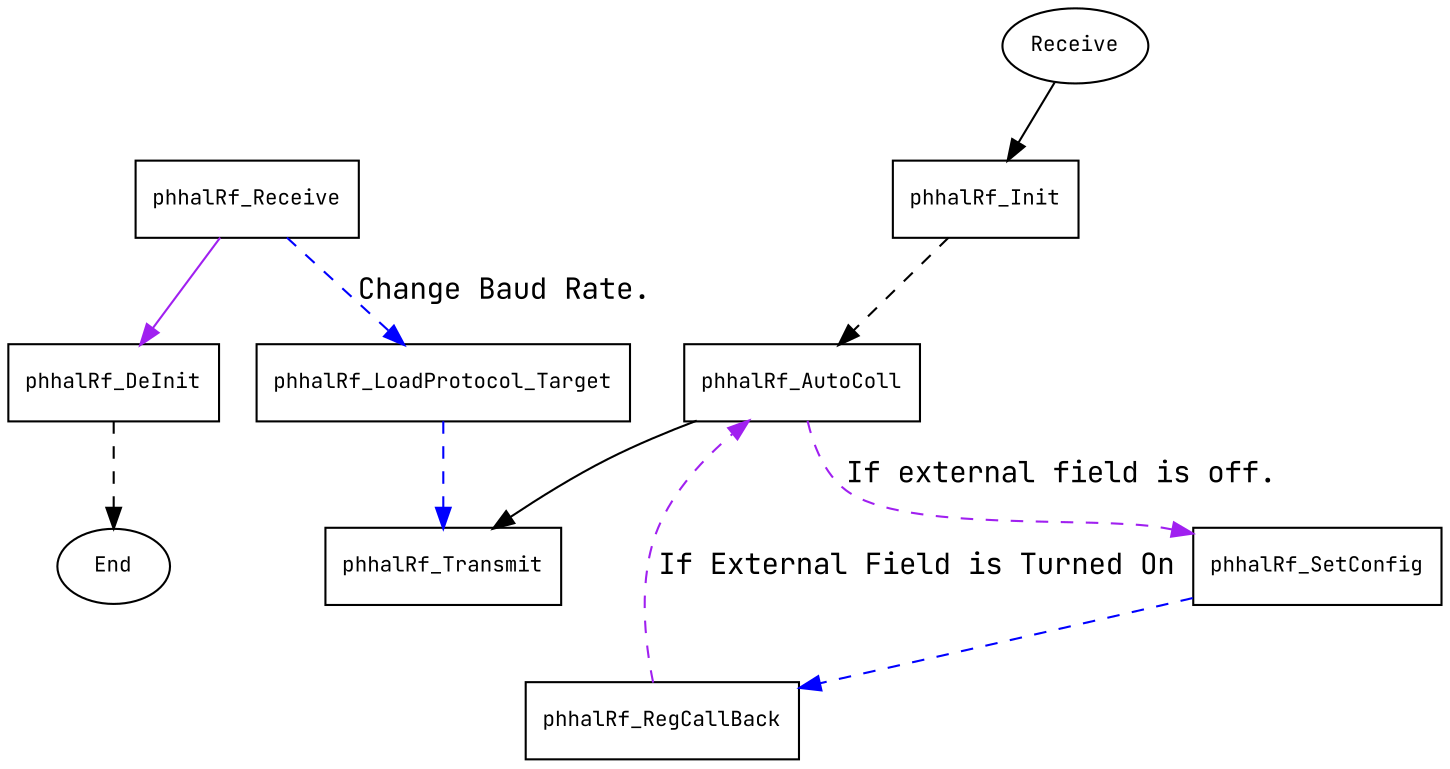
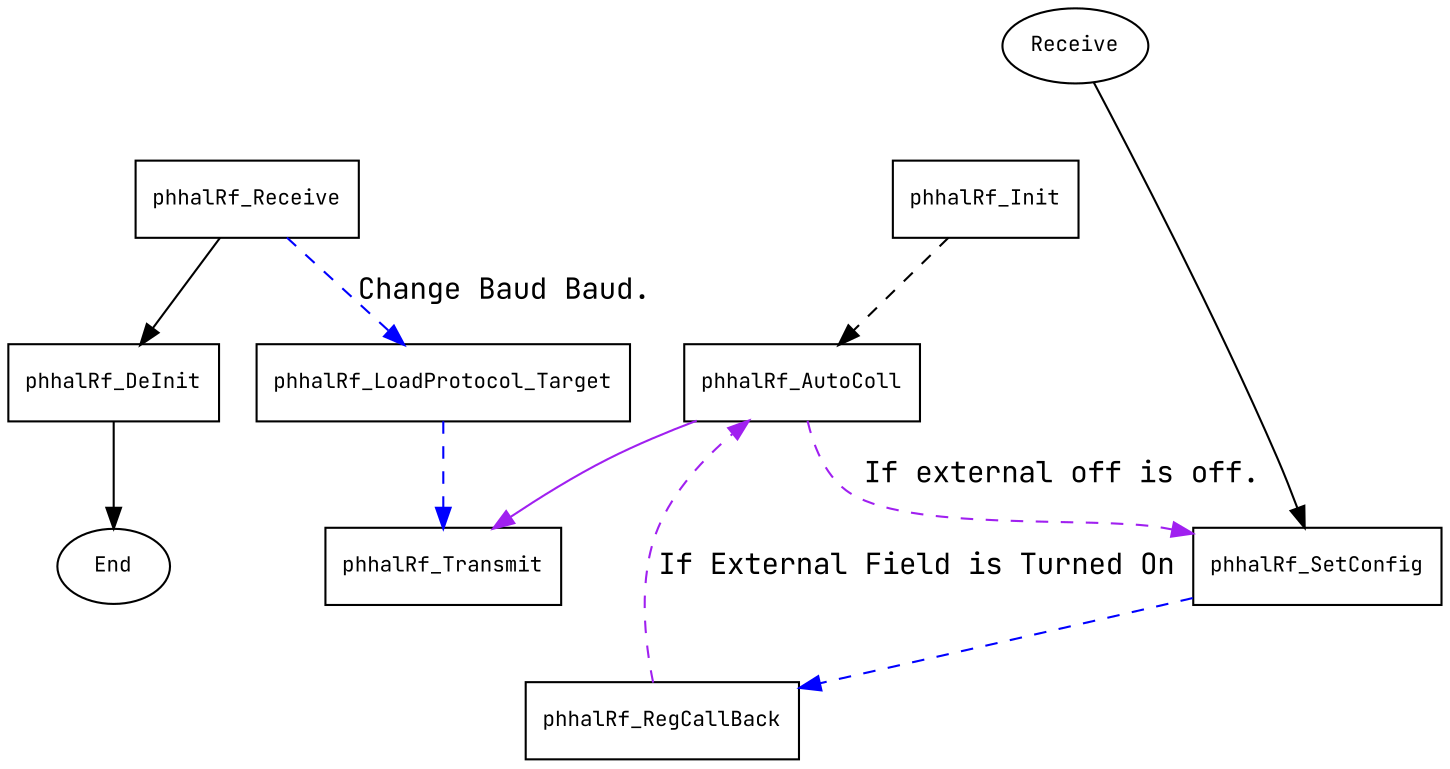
edge "Receive" -> "phhalRf_Init": now "Receive" -> "phhalRf_SetConfig"
edge "phhalRf_Receive" -> "phhalRf_DeInit": color purple -> black
edge "phhalRf_Receive" -> "phhalRf_LoadProtocol_Target": label "Change Baud Rate." -> "Change Baud Baud."
edge "phhalRf_AutoColl" -> "phhalRf_Transmit": color black -> purple
edge "phhalRf_DeInit" -> "End": style dashed -> solid
edge "phhalRf_AutoColl" -> "phhalRf_SetConfig": label "If external field is off." -> "If external off is off."
